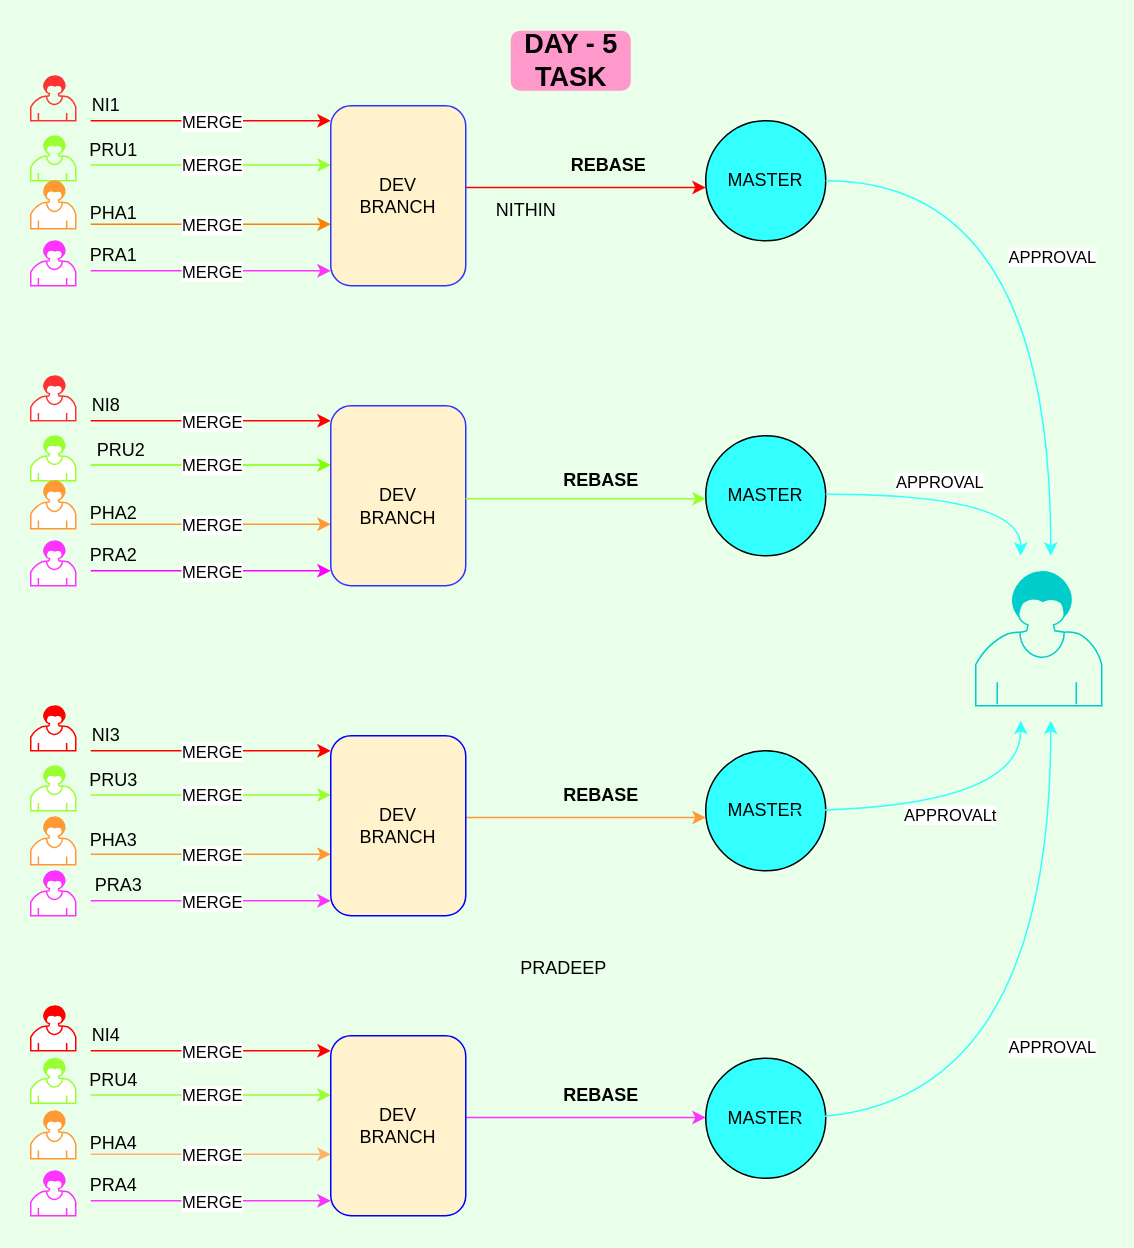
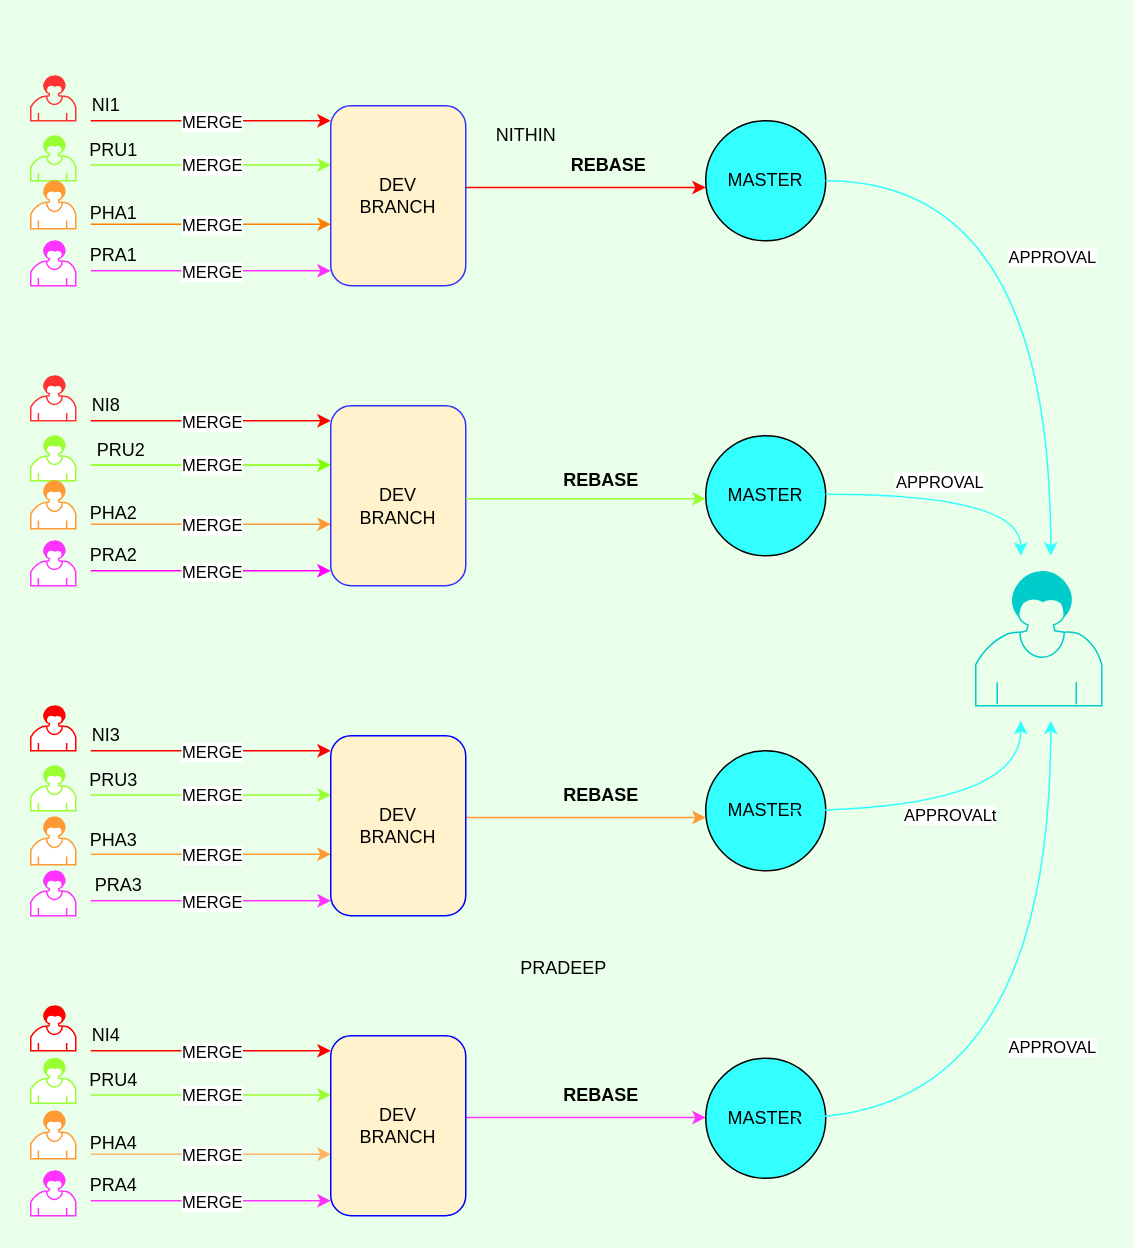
node "DAY - 5 TASK": removed
node "NITHIN": moved (526, 211) -> (526, 136)
